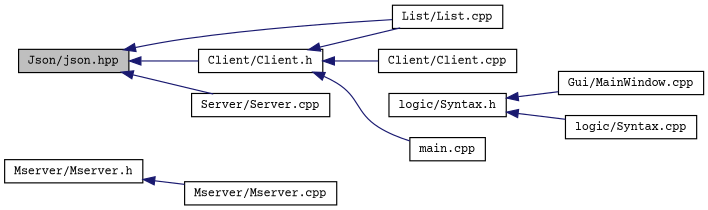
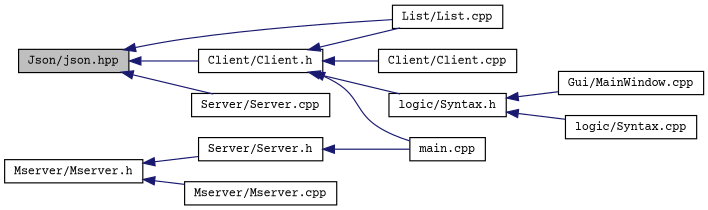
edge "logic/Syntax.h" -> "Client/Client.h": added
node "Server/Server.h": added
